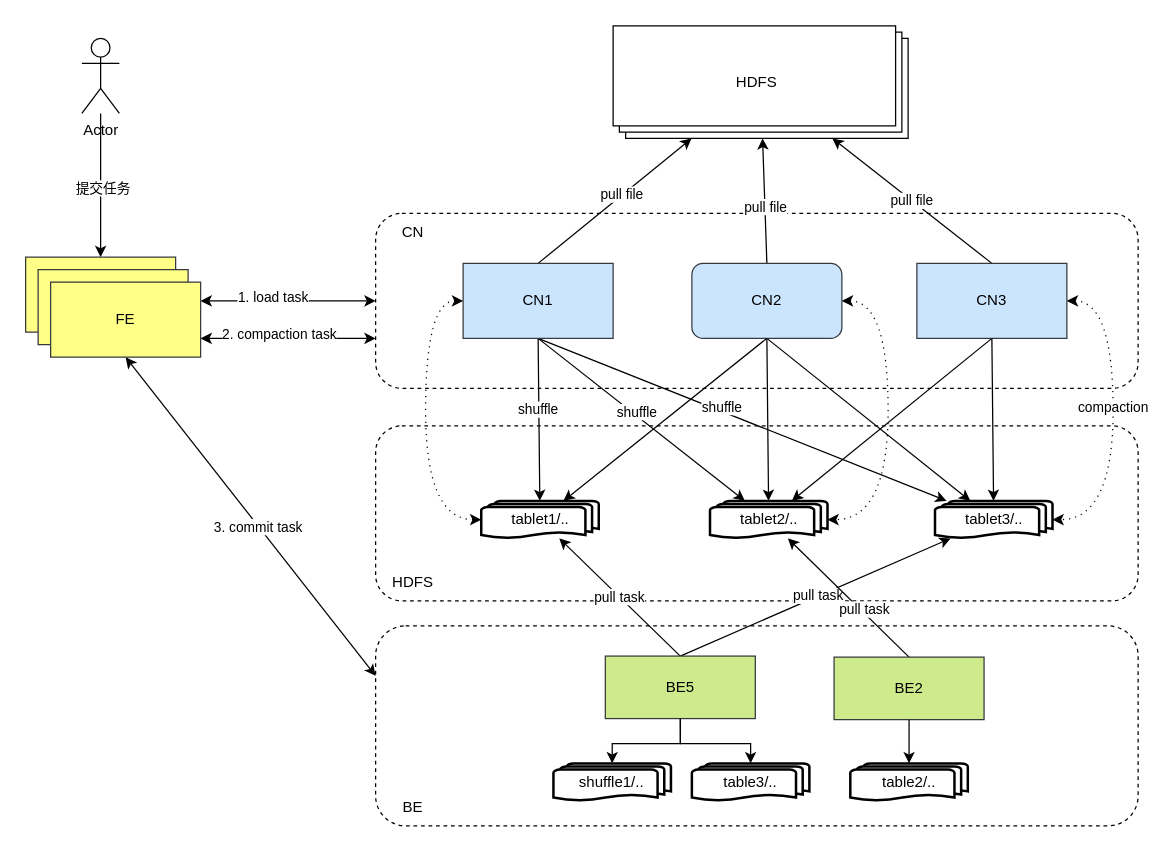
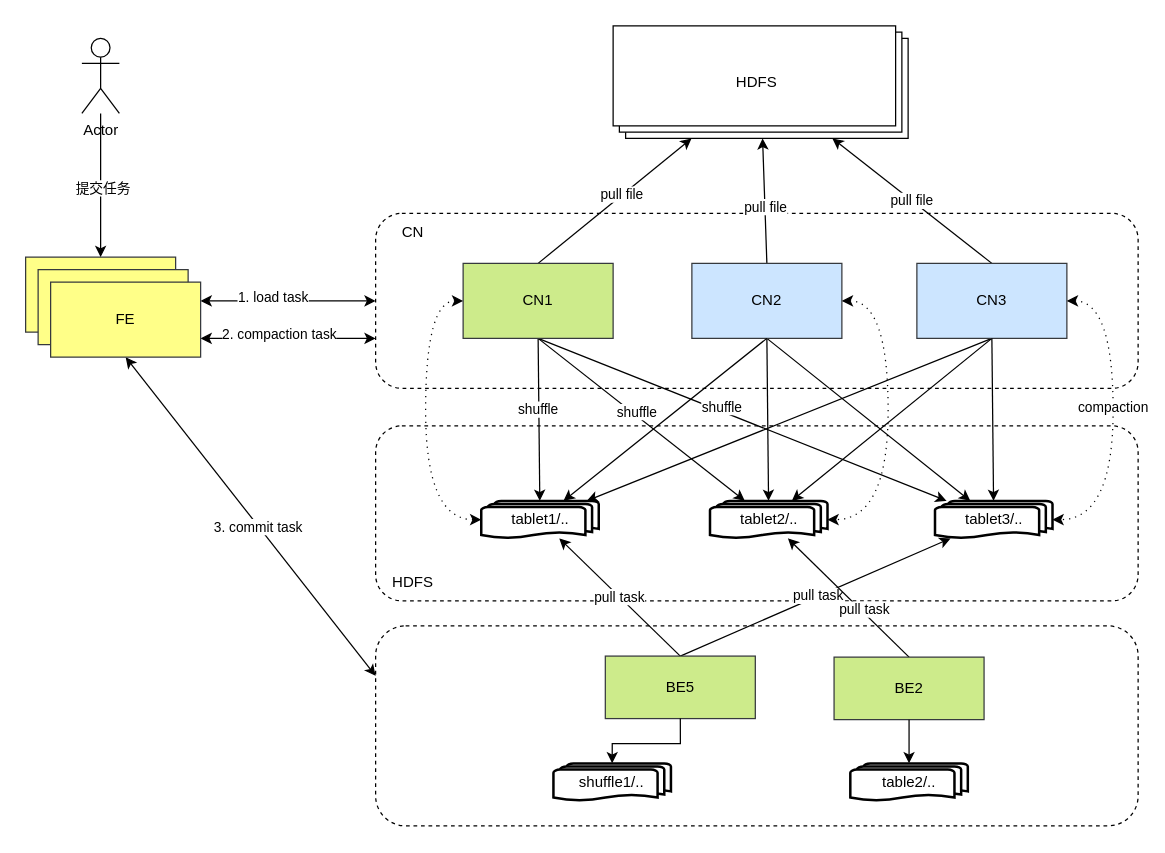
node "CN1": fillcolor #cce5ff -> #cdeb8b
node "CN2": shape rounded rectangle -> rectangle
edge "CN3" -> "tablet1/..": added
edge "BE5" -> "table3/..": removed
node "table3/..": removed
node "BE": removed
